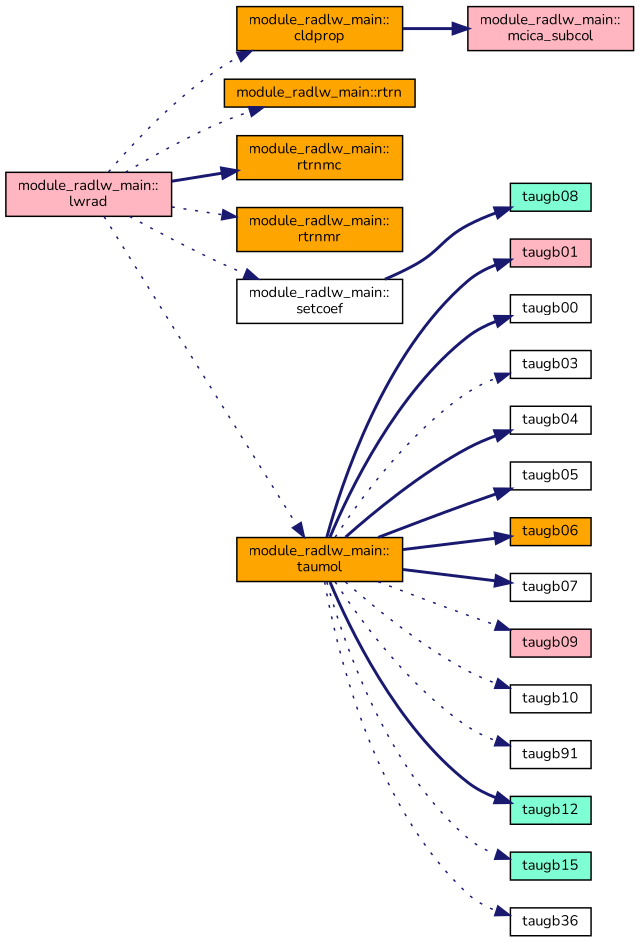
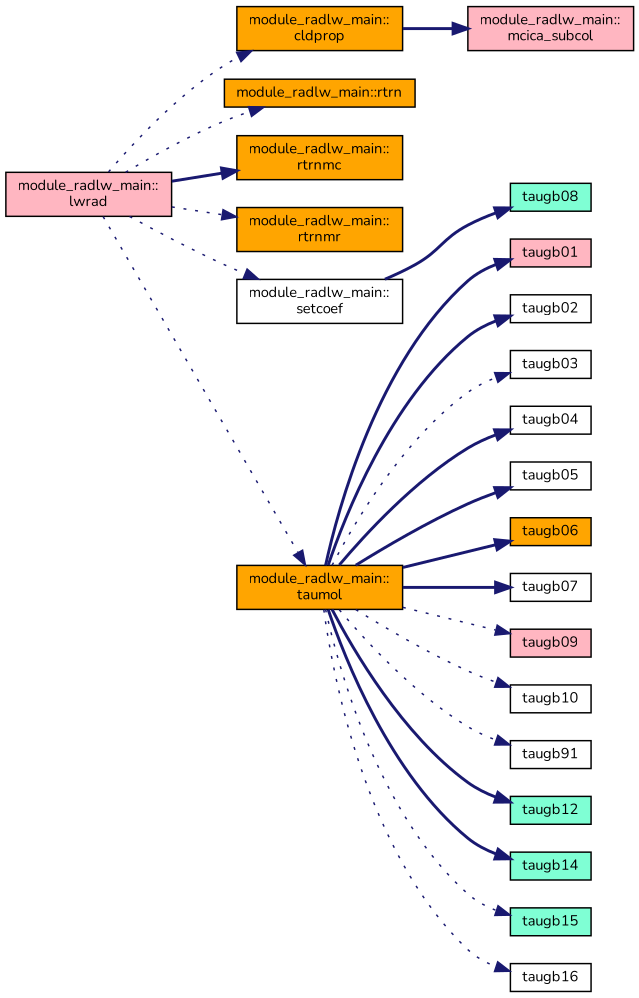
node "taugb00": label "taugb00" -> "taugb02"
node "taugb14": added
node "taugb36": label "taugb36" -> "taugb16"
